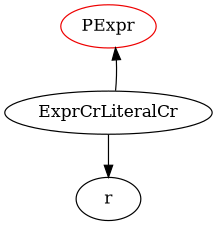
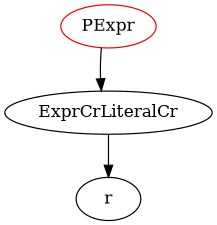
edge "ExprCrLiteralCr" -> "PExpr": reversed
